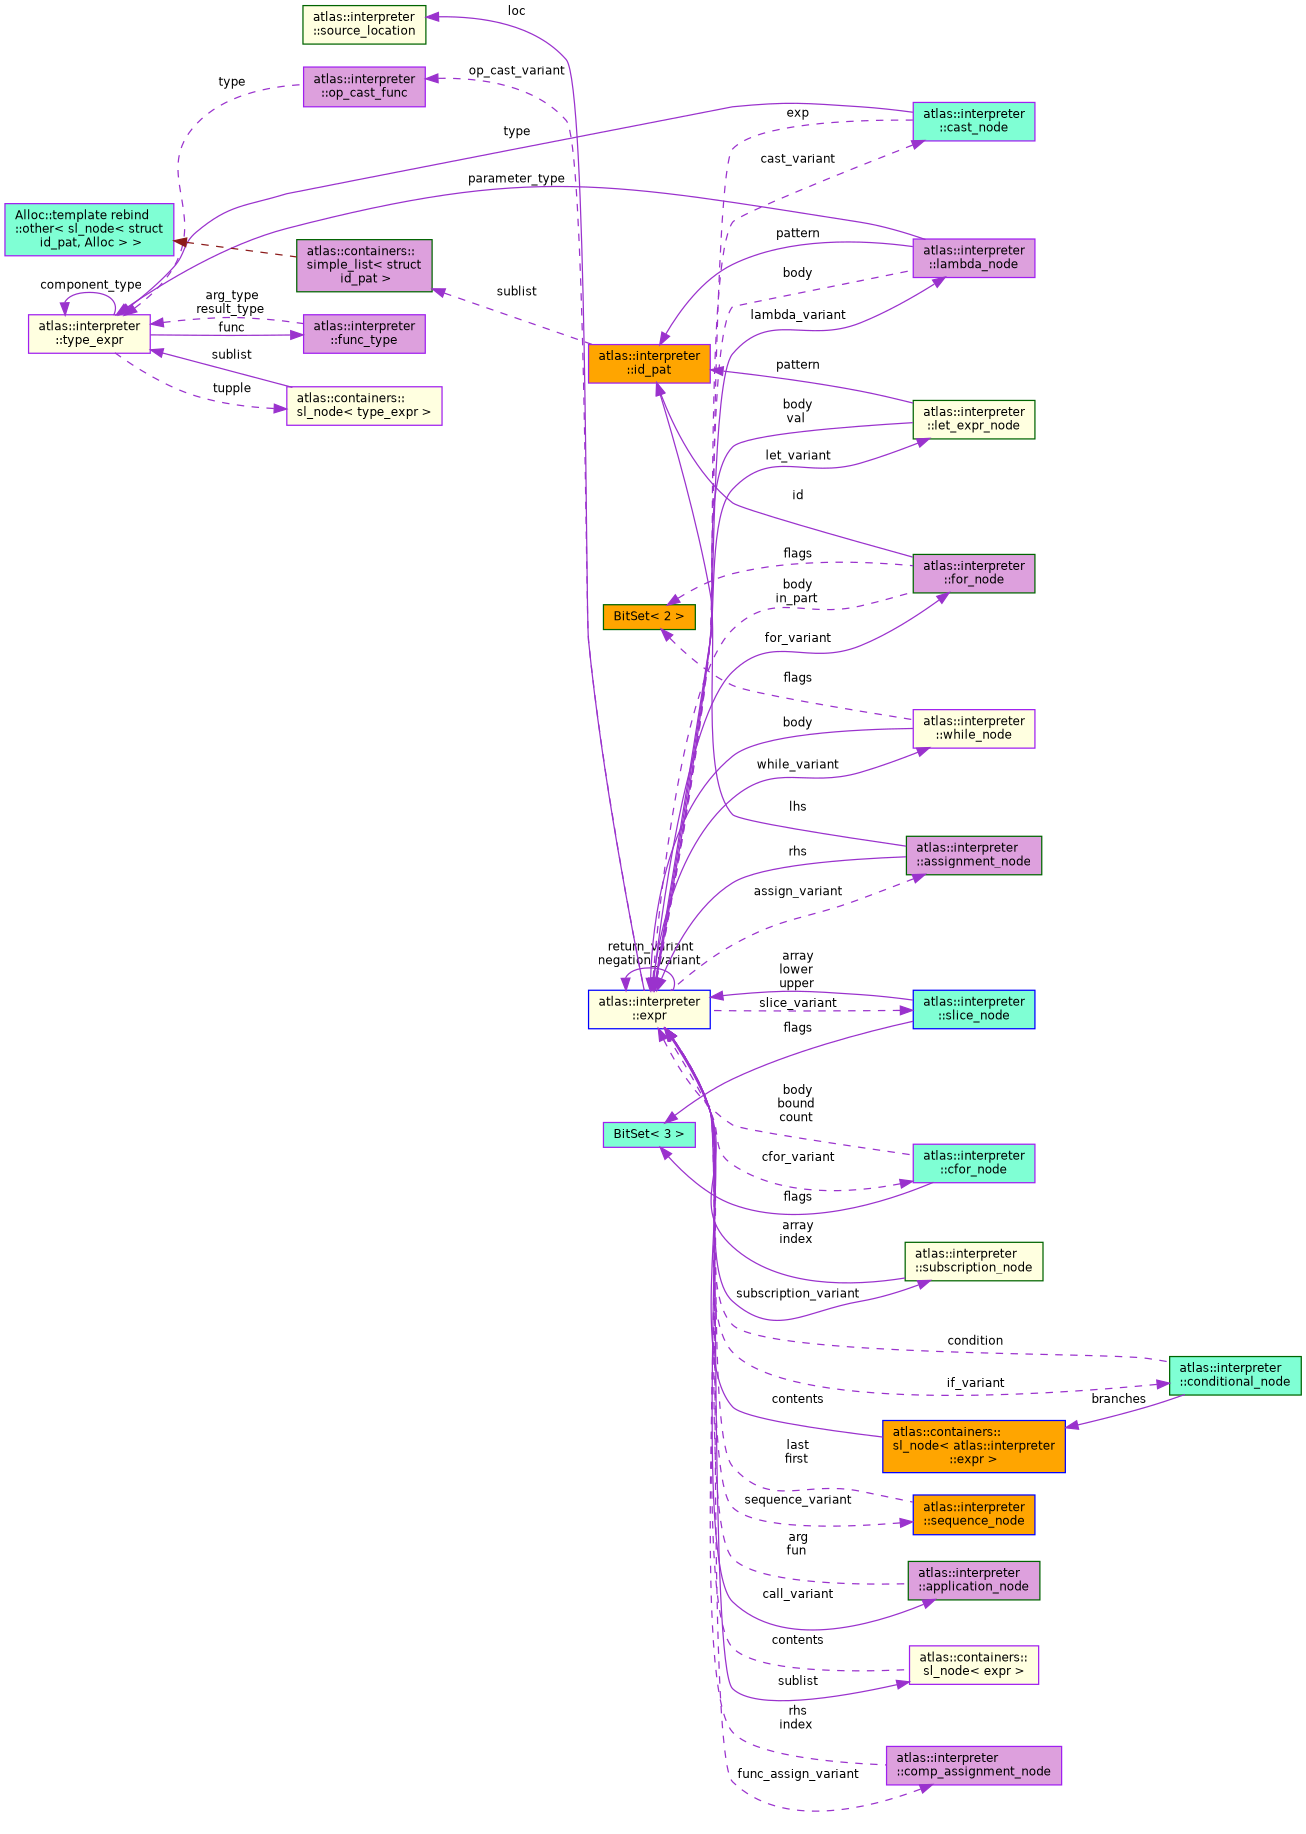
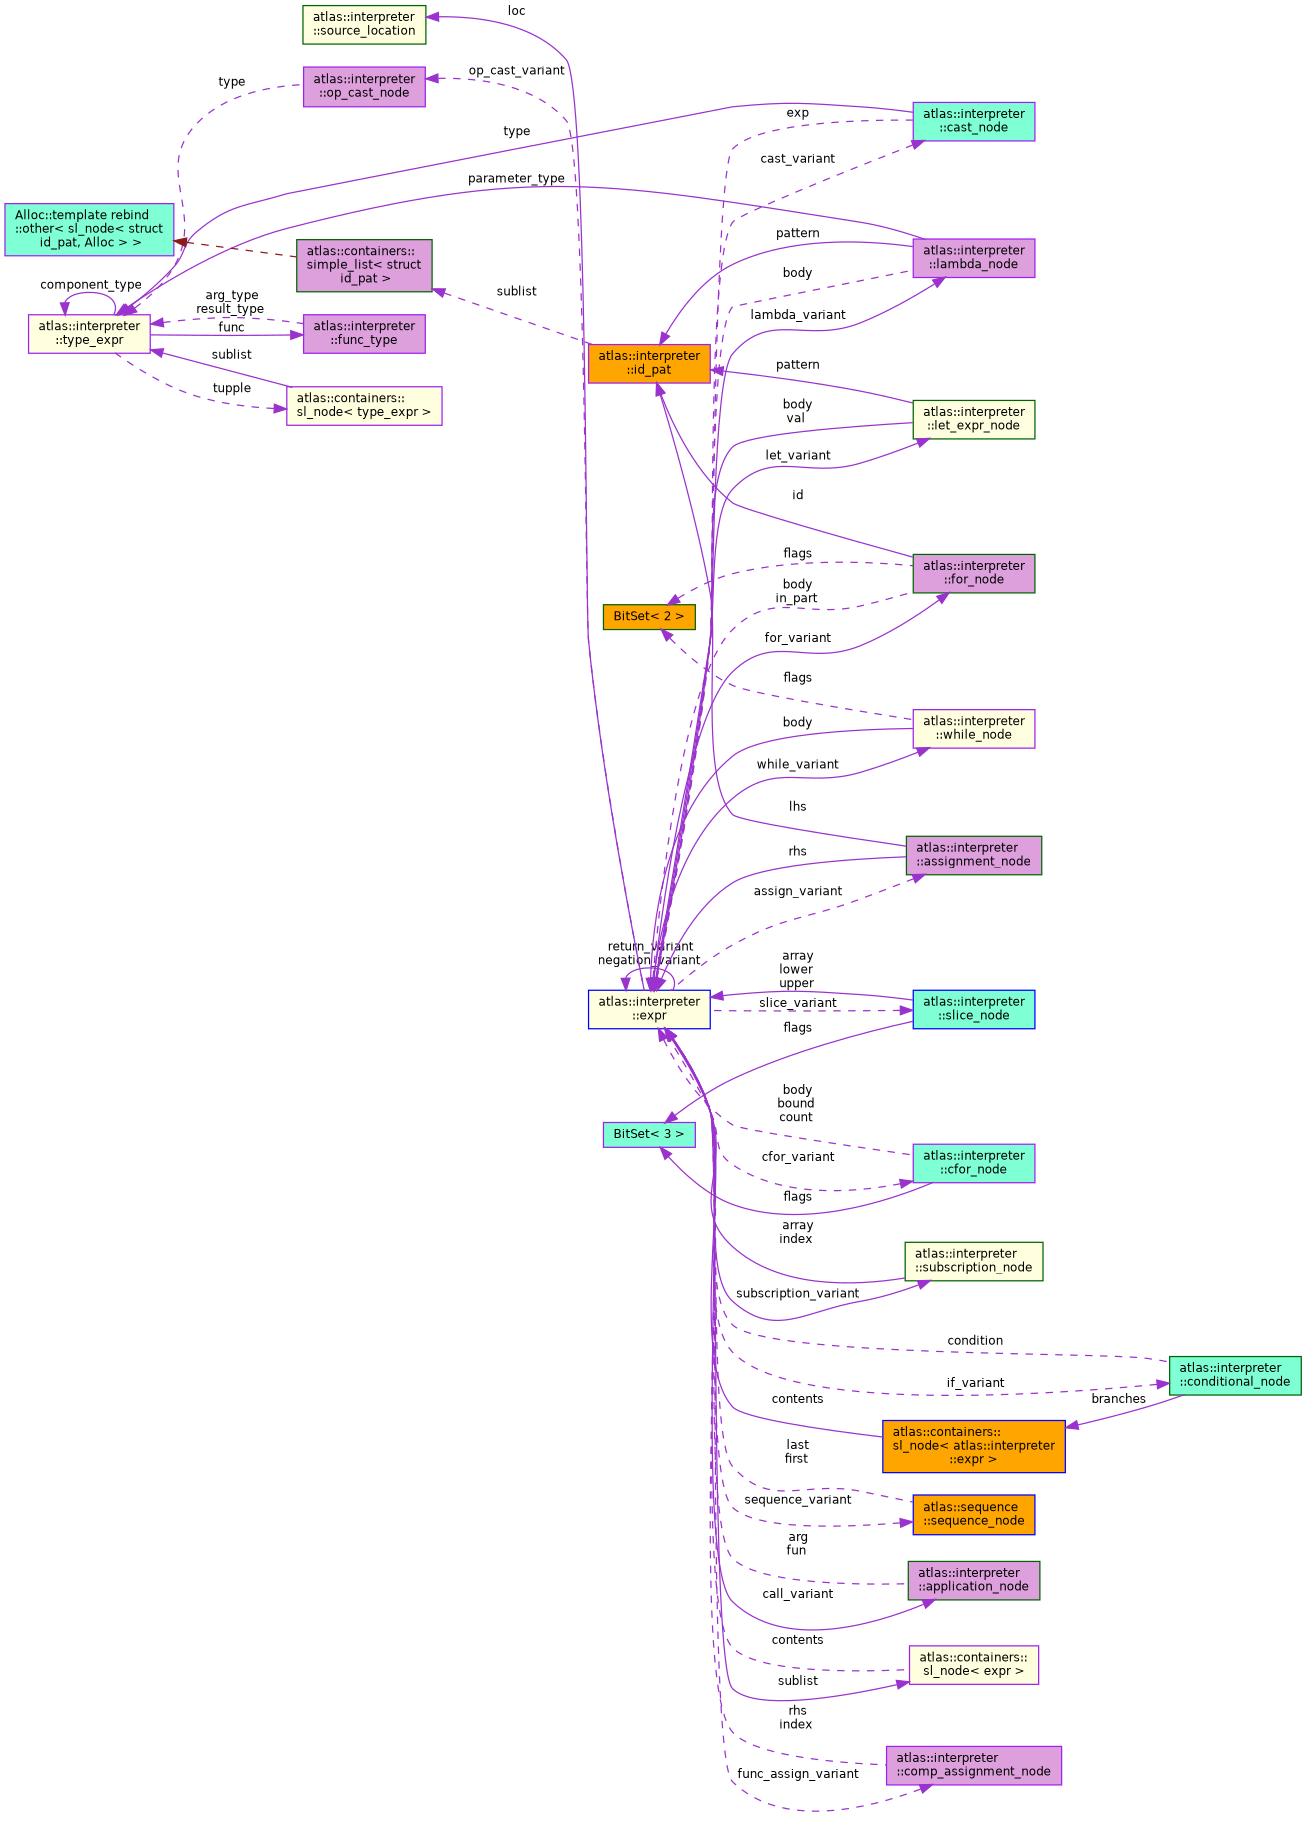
node "atlas::interpreter ::op_cast_func": label "atlas::interpreter ::op_cast_func" -> "atlas::interpreter ::op_cast_node"
node "atlas::interpreter ::sequence_node": label "atlas::interpreter ::sequence_node" -> "atlas::sequence ::sequence_node"
